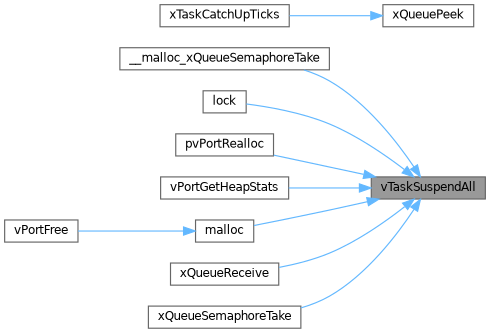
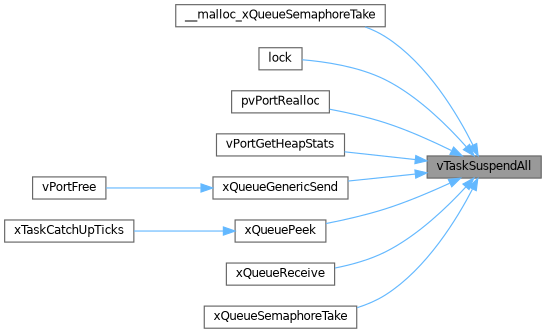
edge "xQueuePeek" -> "vTaskSuspendAll": added
node "malloc": label "malloc" -> "xQueueGenericSend"
